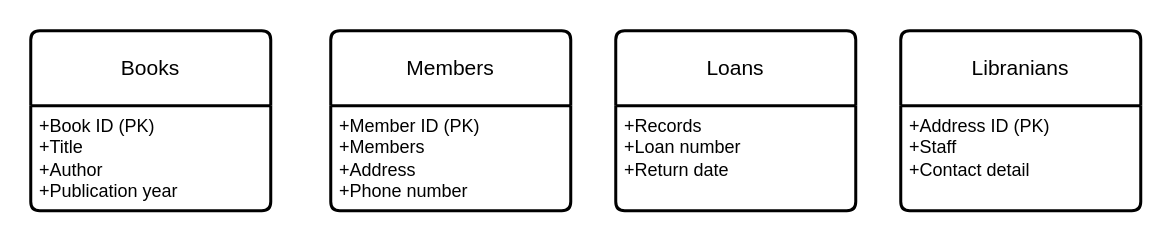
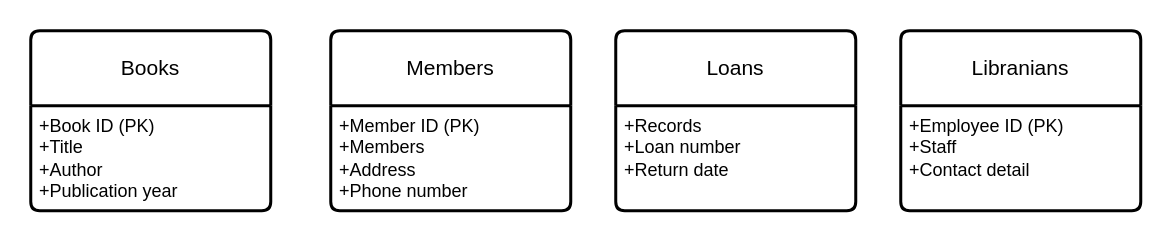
node "+Address ID (PK) +Staff +Contact detail": label "+Address ID (PK) +Staff +Contact detail" -> "+Employee ID (PK) +Staff +Contact detail"
